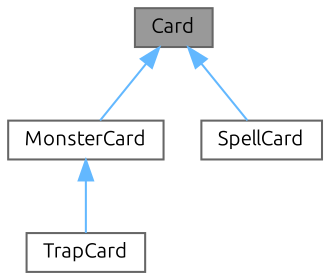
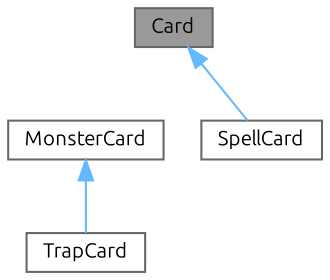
edge "MonsterCard" -> "Card": removed
